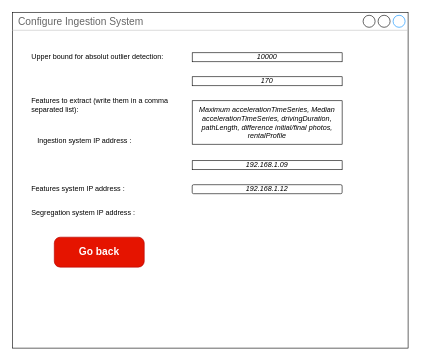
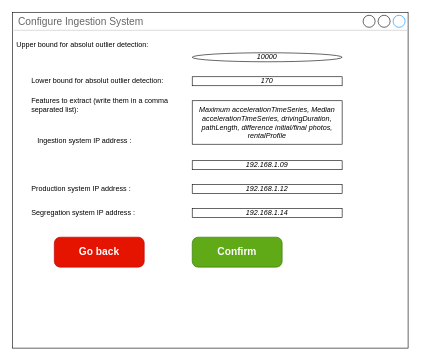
node "Upper bound for absolut outlier detection:": moved (102, 57) -> (87, 45)
node "10000": shape rectangle -> ellipse
node "Lower bound for absolut outlier detection:": added
node "Features system IP address :": label "Features system IP address :" -> "Production system IP address :"
node "192.168.1.12": shape rounded rectangle -> rectangle
node "192.168.1.14": added
node "Confirm": added
